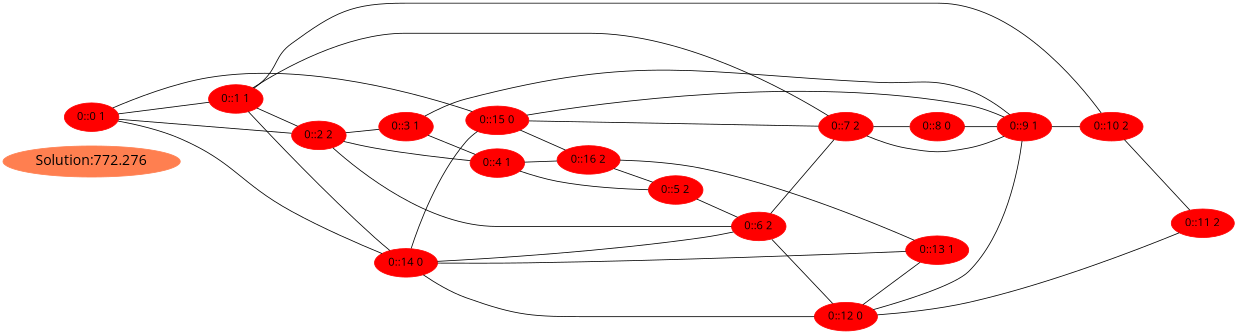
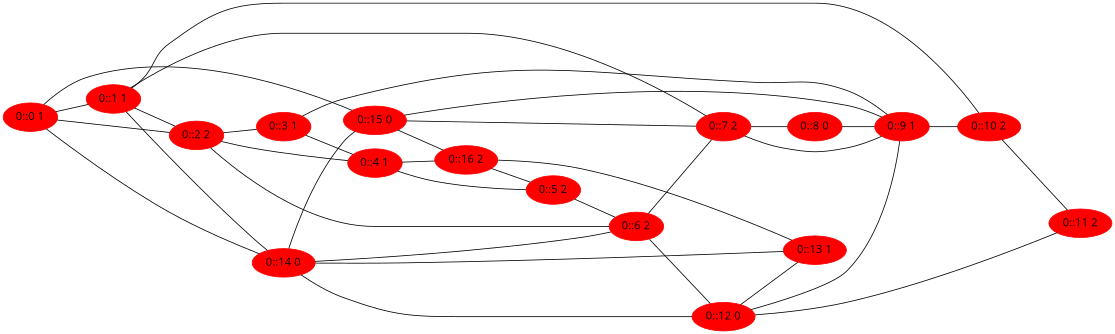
node "Solution:772.276": removed
